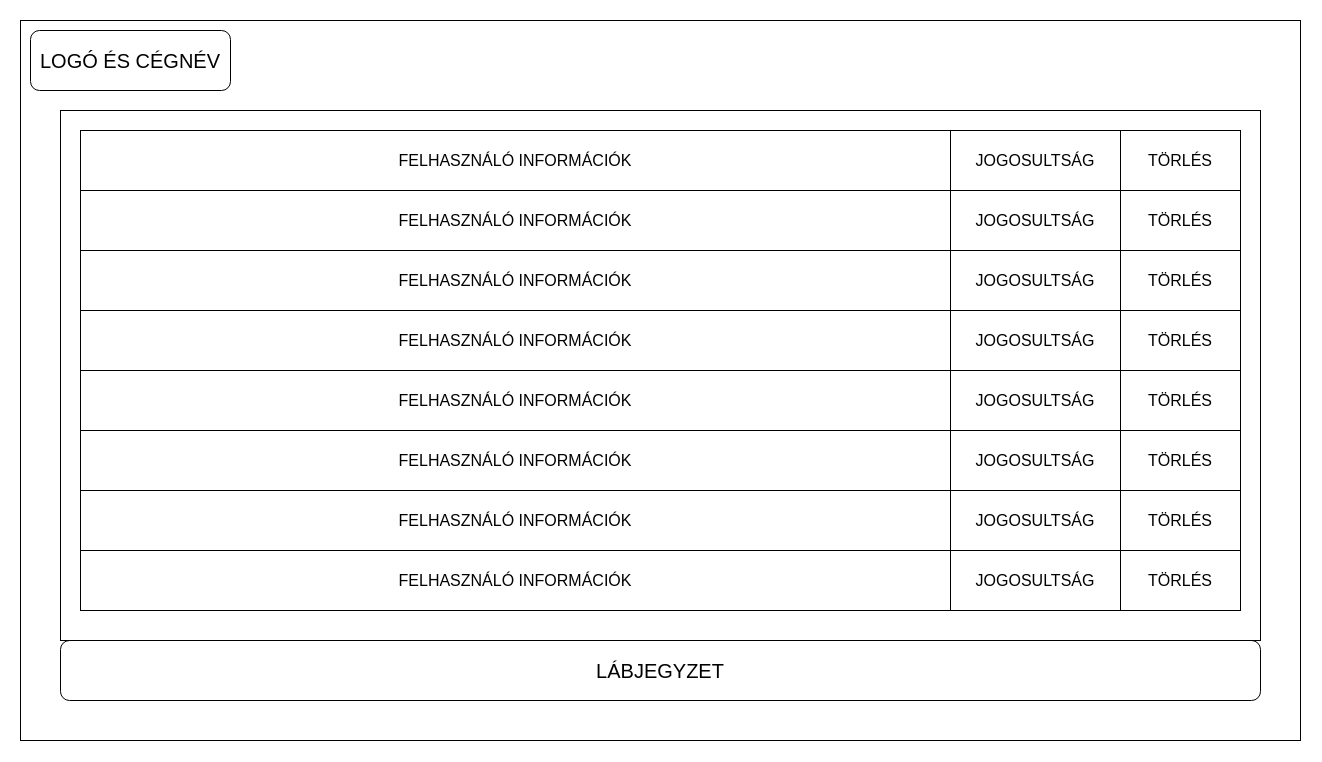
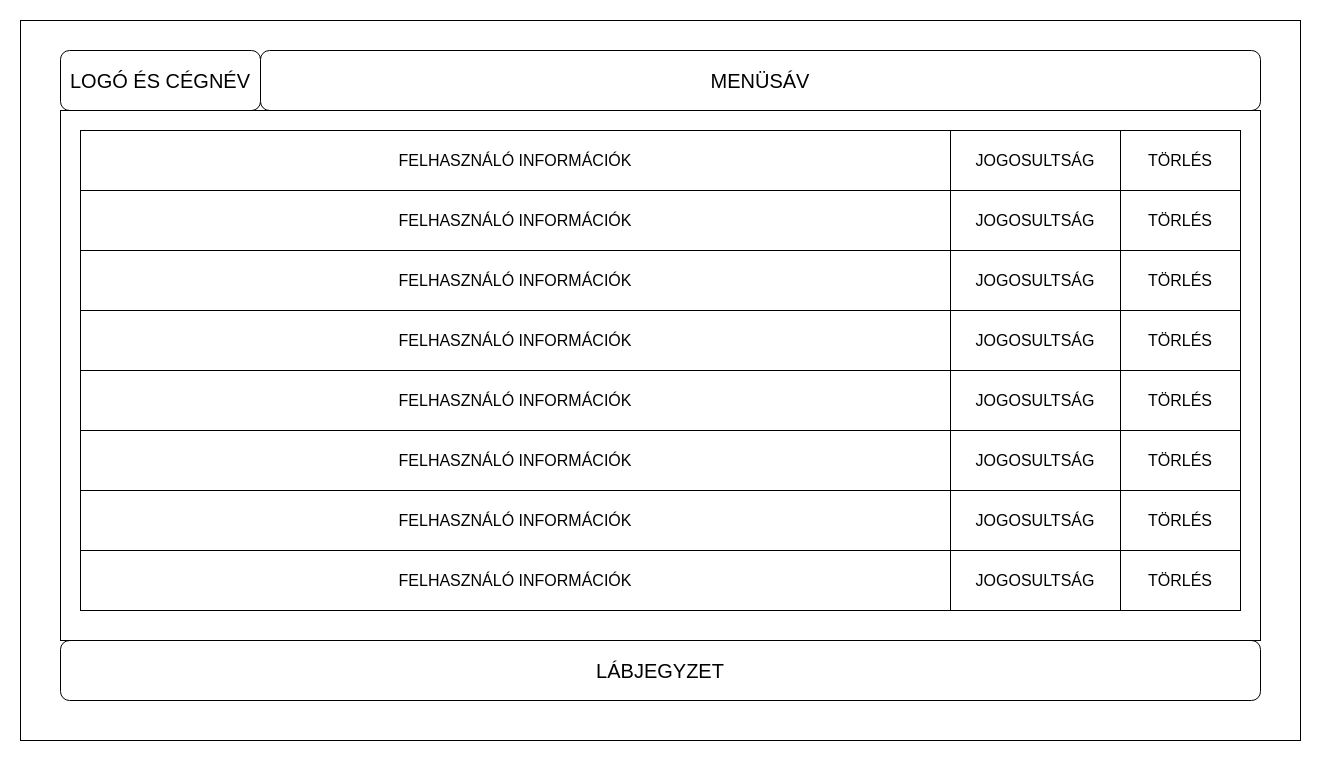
node "LOGÓ ÉS CÉGNÉV": moved (131, 61) -> (161, 81)
node "MENÜSÁV": added
